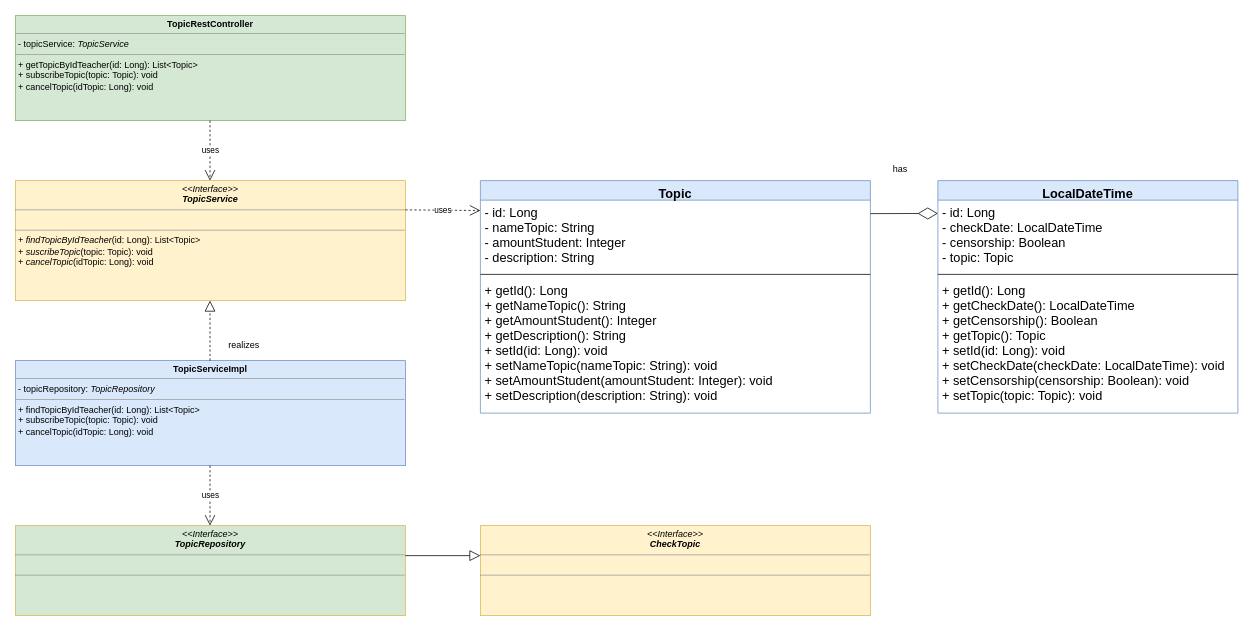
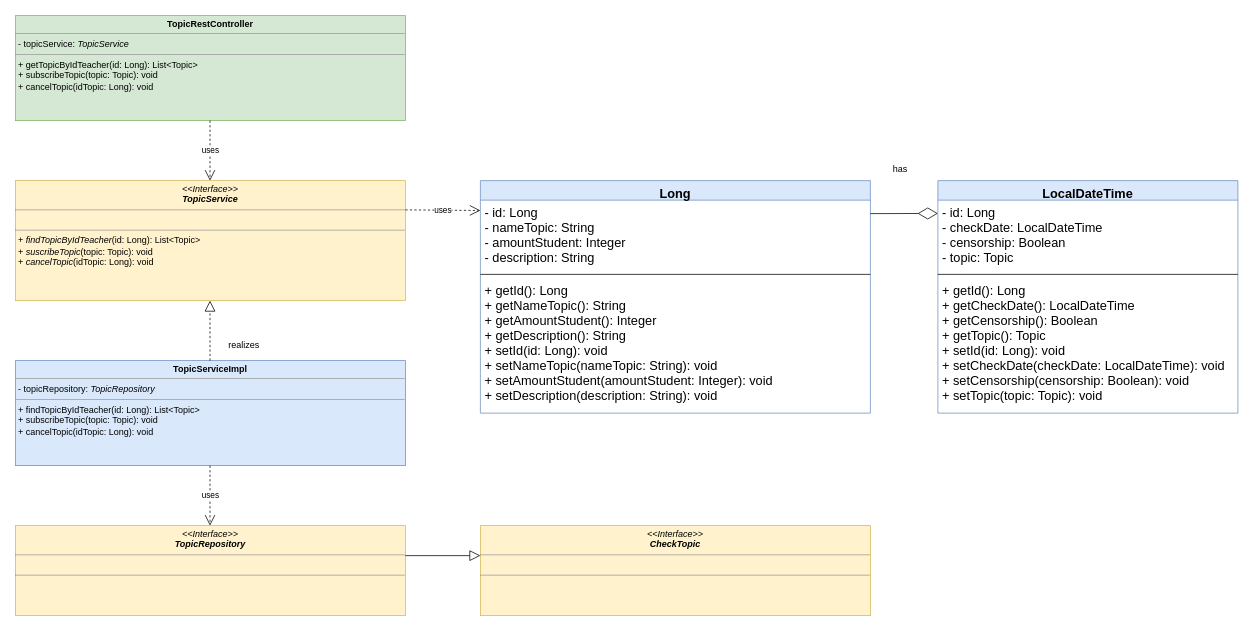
node "Topic": label "Topic" -> "Long"
node "<<Interface>> TopicRepository": fillcolor #d5e8d4 -> #fff2cc
